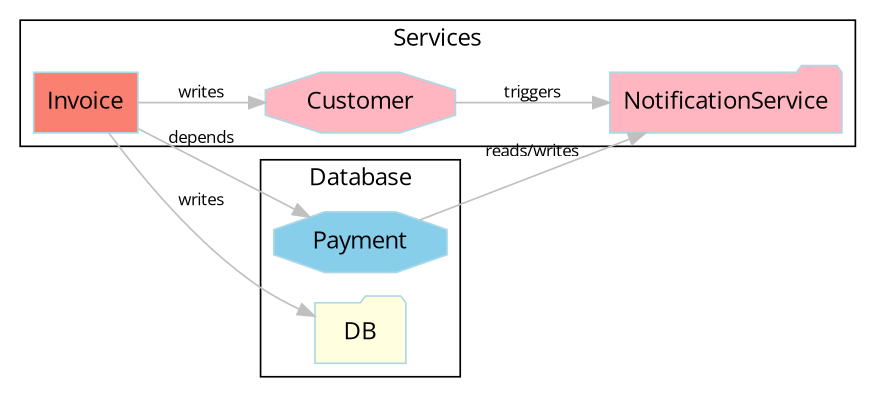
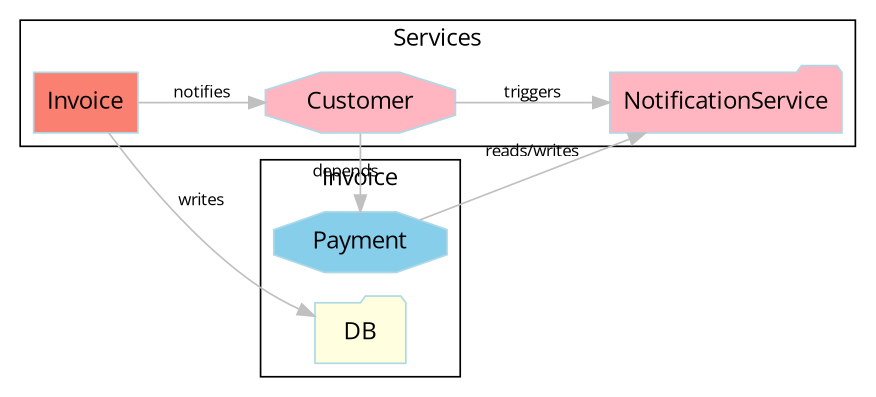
edge "Invoice" -> "Customer": label "writes" -> "notifies"
edge "Invoice" -> "Payment": now "Customer" -> "Payment"
cluster "Database": label "Database" -> "Invoice"
